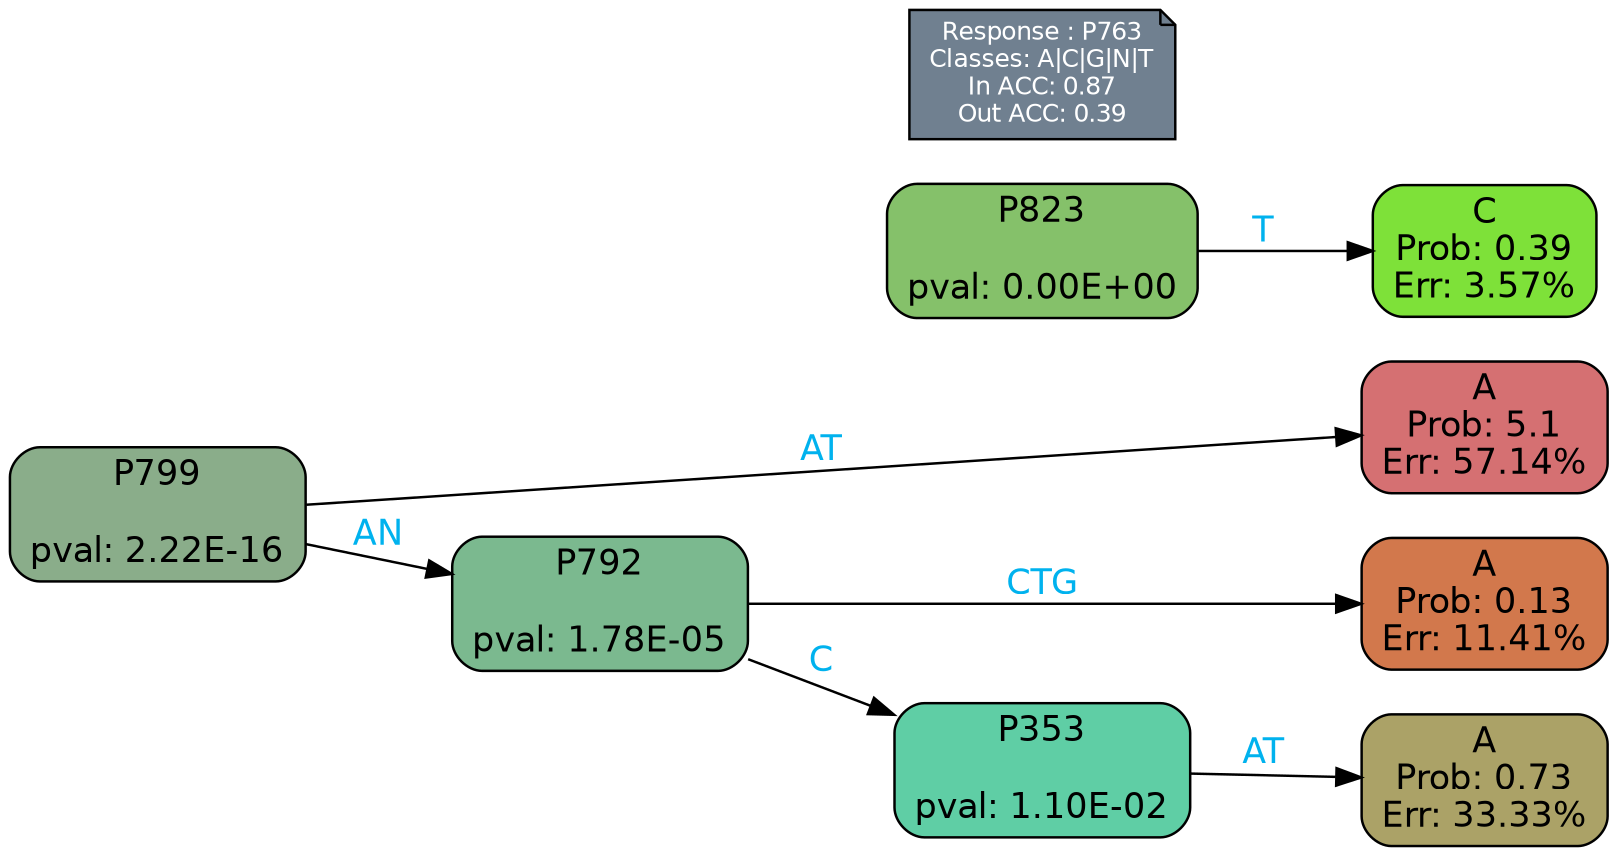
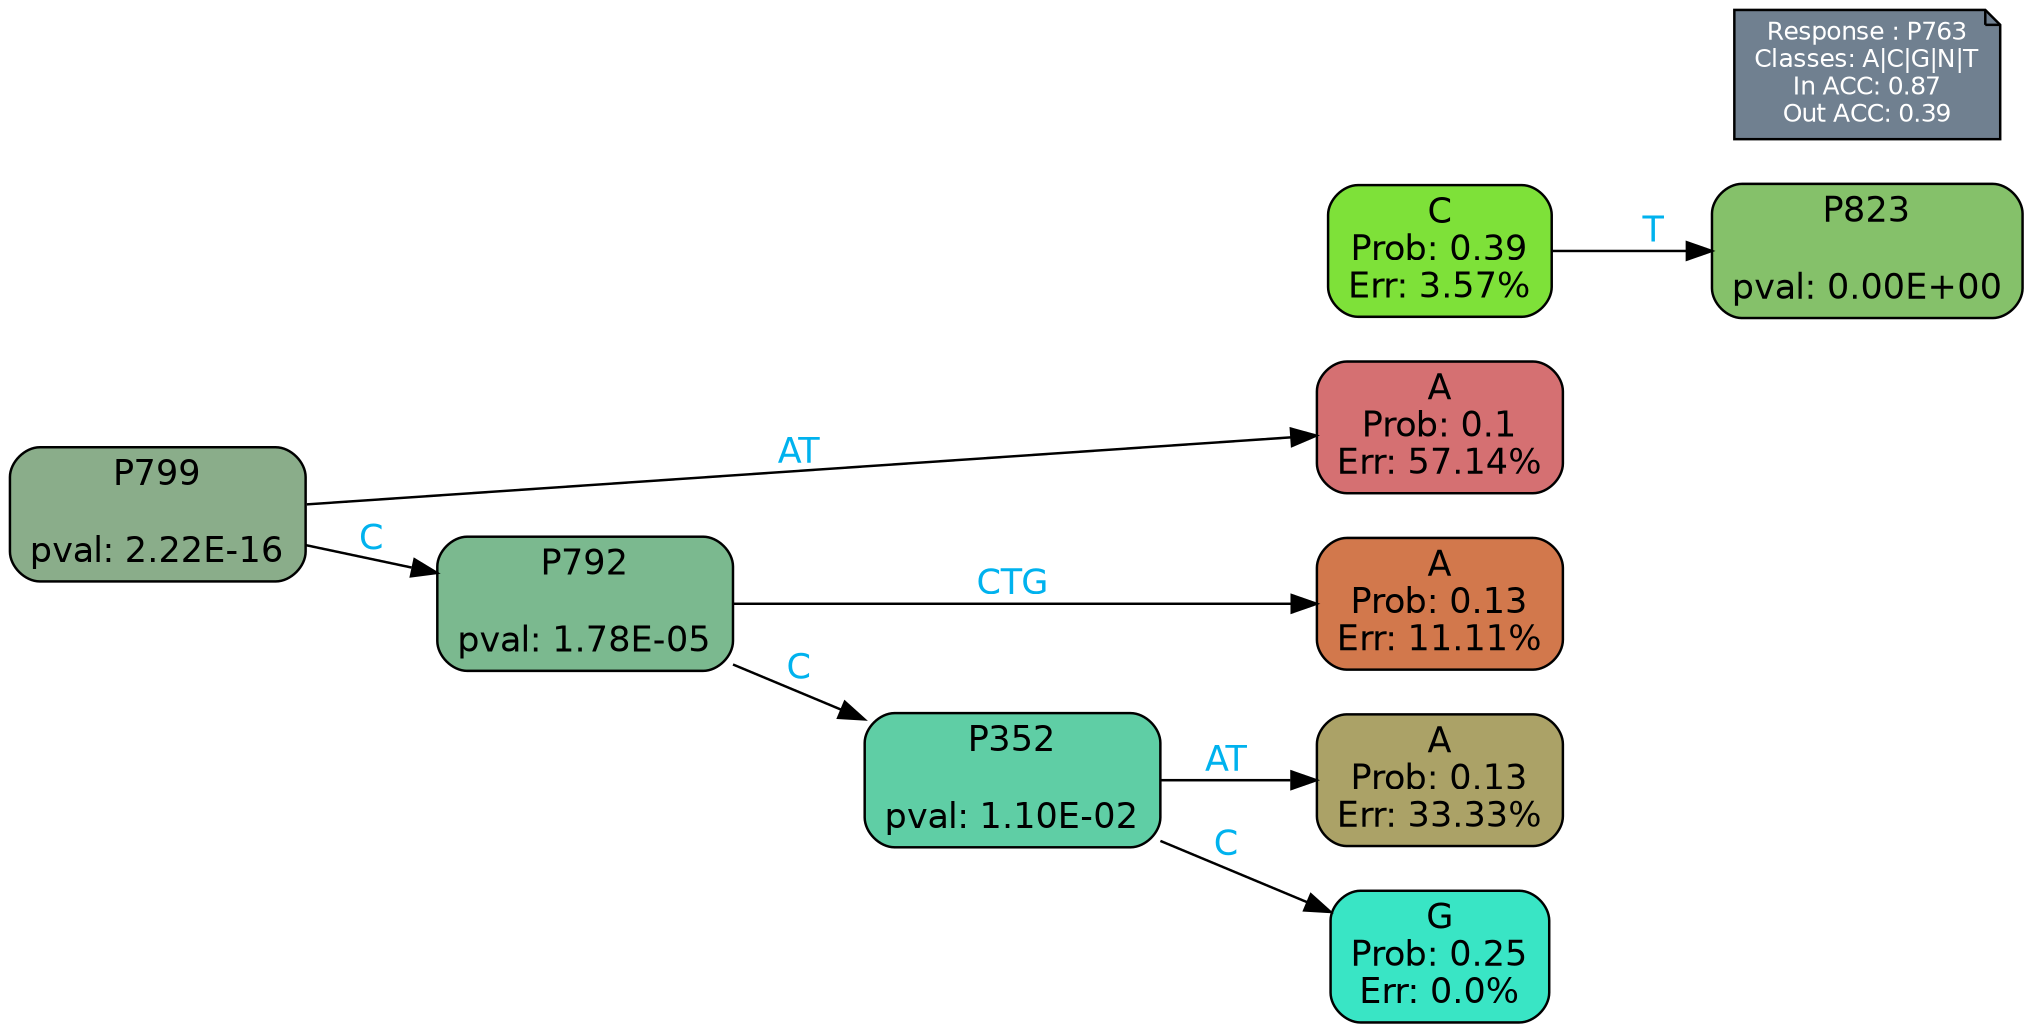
edge "P823 pval: 0.00E+00" -> "C Prob: 0.39 Err: 3.57%": reversed
node "A Prob: 5.1 Err: 57.14%": label "A Prob: 5.1 Err: 57.14%" -> "A Prob: 0.1 Err: 57.14%"
edge "P799 pval: 2.22E-16" -> "P792 pval: 1.78E-05": label "AN" -> "C"
node "A Prob: 0.13 Err: 11.41%": label "A Prob: 0.13 Err: 11.41%" -> "A Prob: 0.13 Err: 11.11%"
node "P353 pval: 1.10E-02": label "P353 pval: 1.10E-02" -> "P352 pval: 1.10E-02"
node "A Prob: 0.73 Err: 33.33%": label "A Prob: 0.73 Err: 33.33%" -> "A Prob: 0.13 Err: 33.33%"
node "G Prob: 0.25 Err: 0.0%": added
